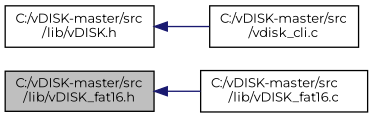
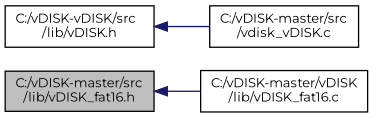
node "C:/vDISK-master/src /lib/vDISK.h": label "C:/vDISK-master/src /lib/vDISK.h" -> "C:/vDISK-vDISK/src /lib/vDISK.h"
node "C:/vDISK-master/src /vdisk_cli.c": label "C:/vDISK-master/src /vdisk_cli.c" -> "C:/vDISK-master/src /vdisk_vDISK.c"
node "C:/vDISK-master/src /lib/vDISK_fat16.c": label "C:/vDISK-master/src /lib/vDISK_fat16.c" -> "C:/vDISK-master/vDISK /lib/vDISK_fat16.c"
